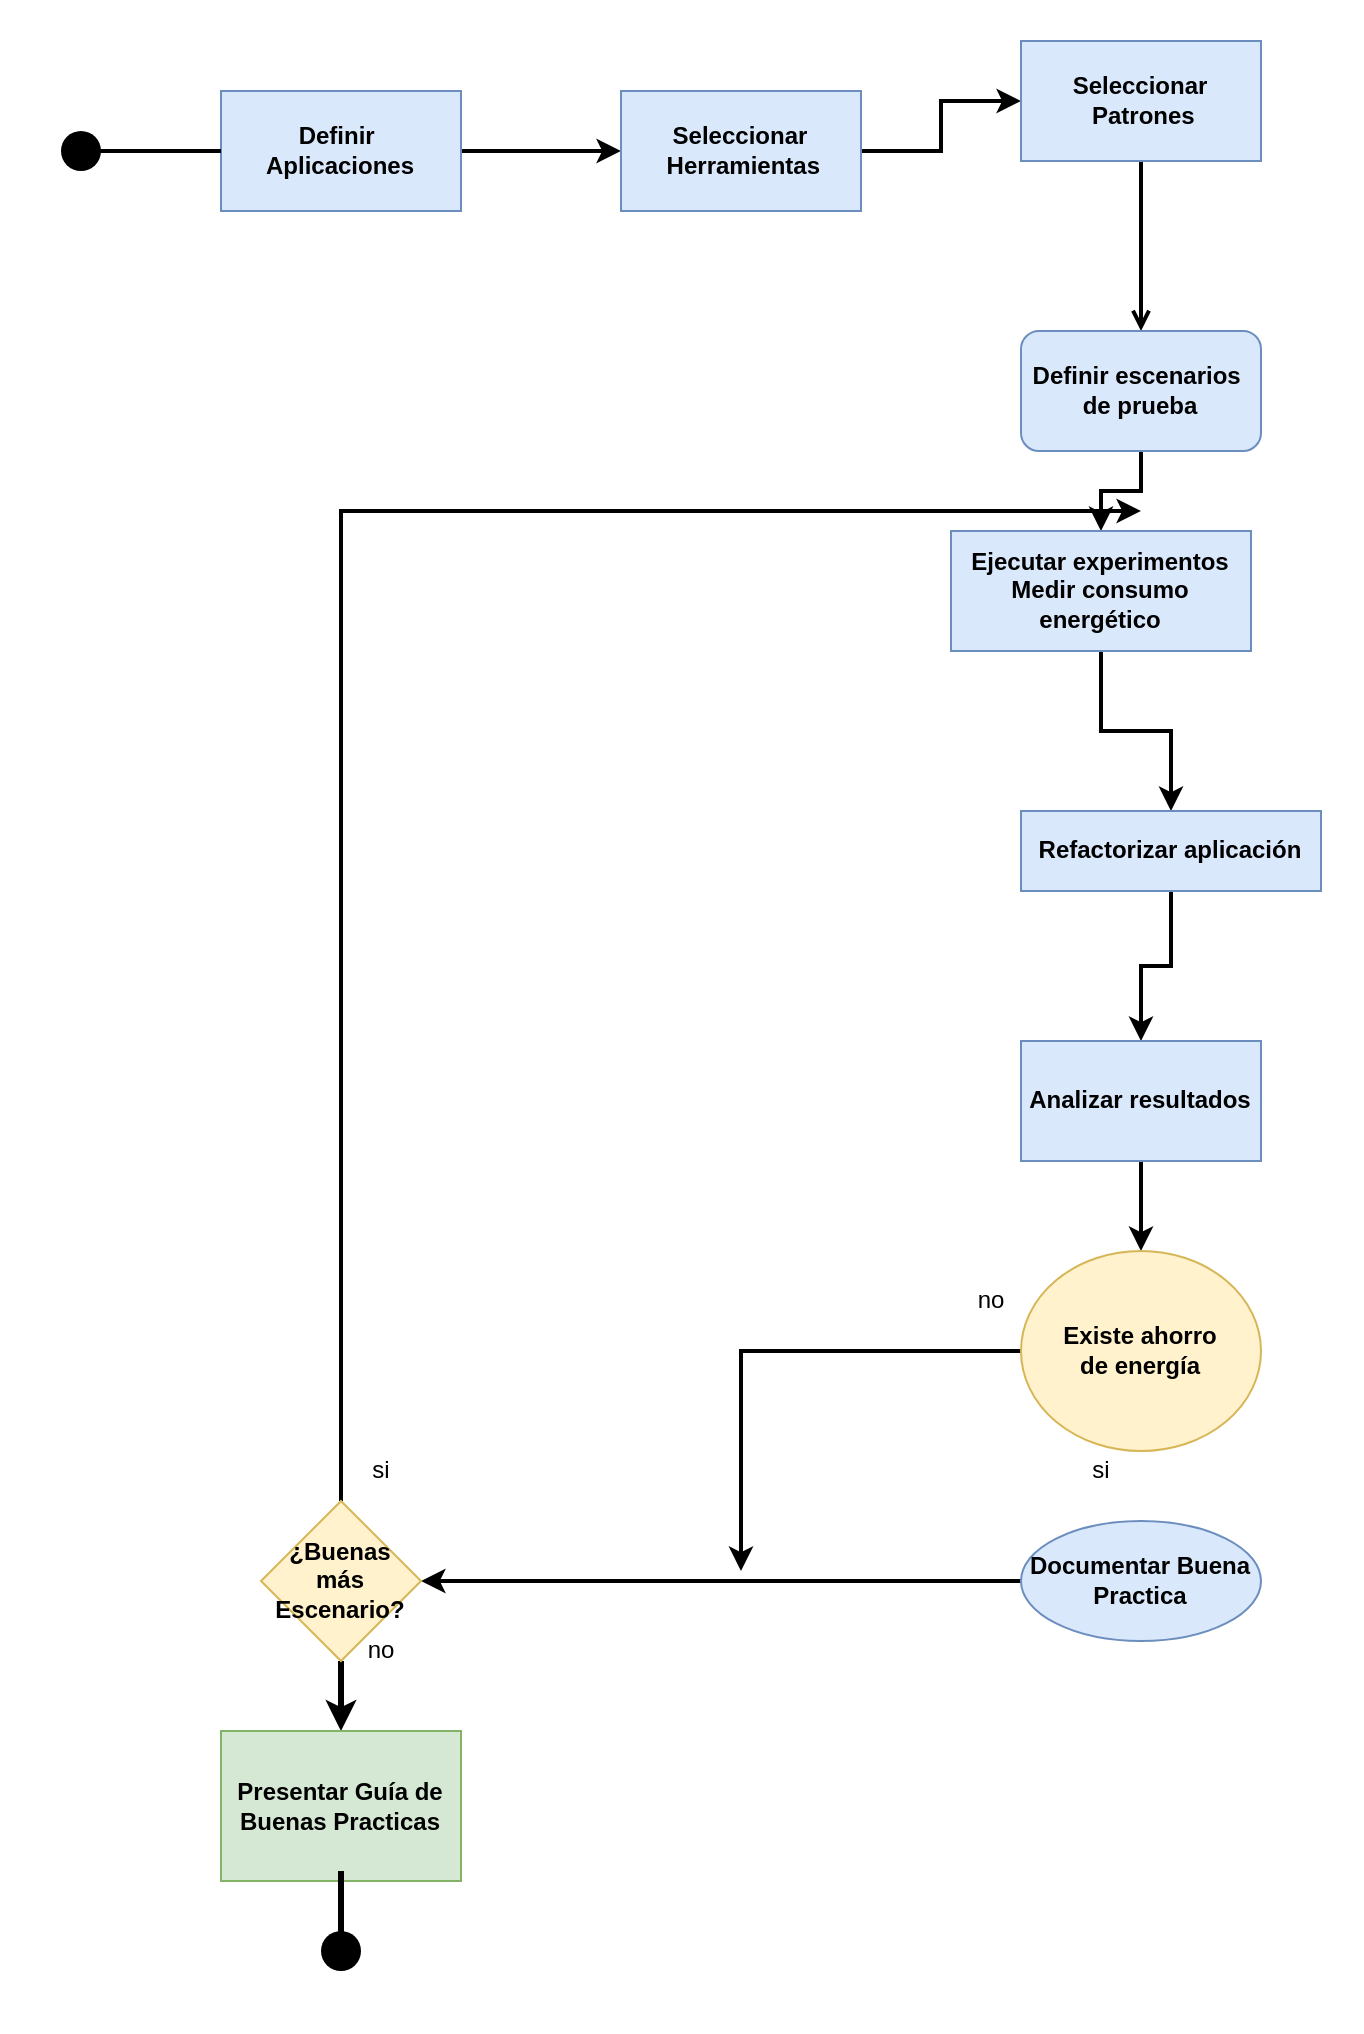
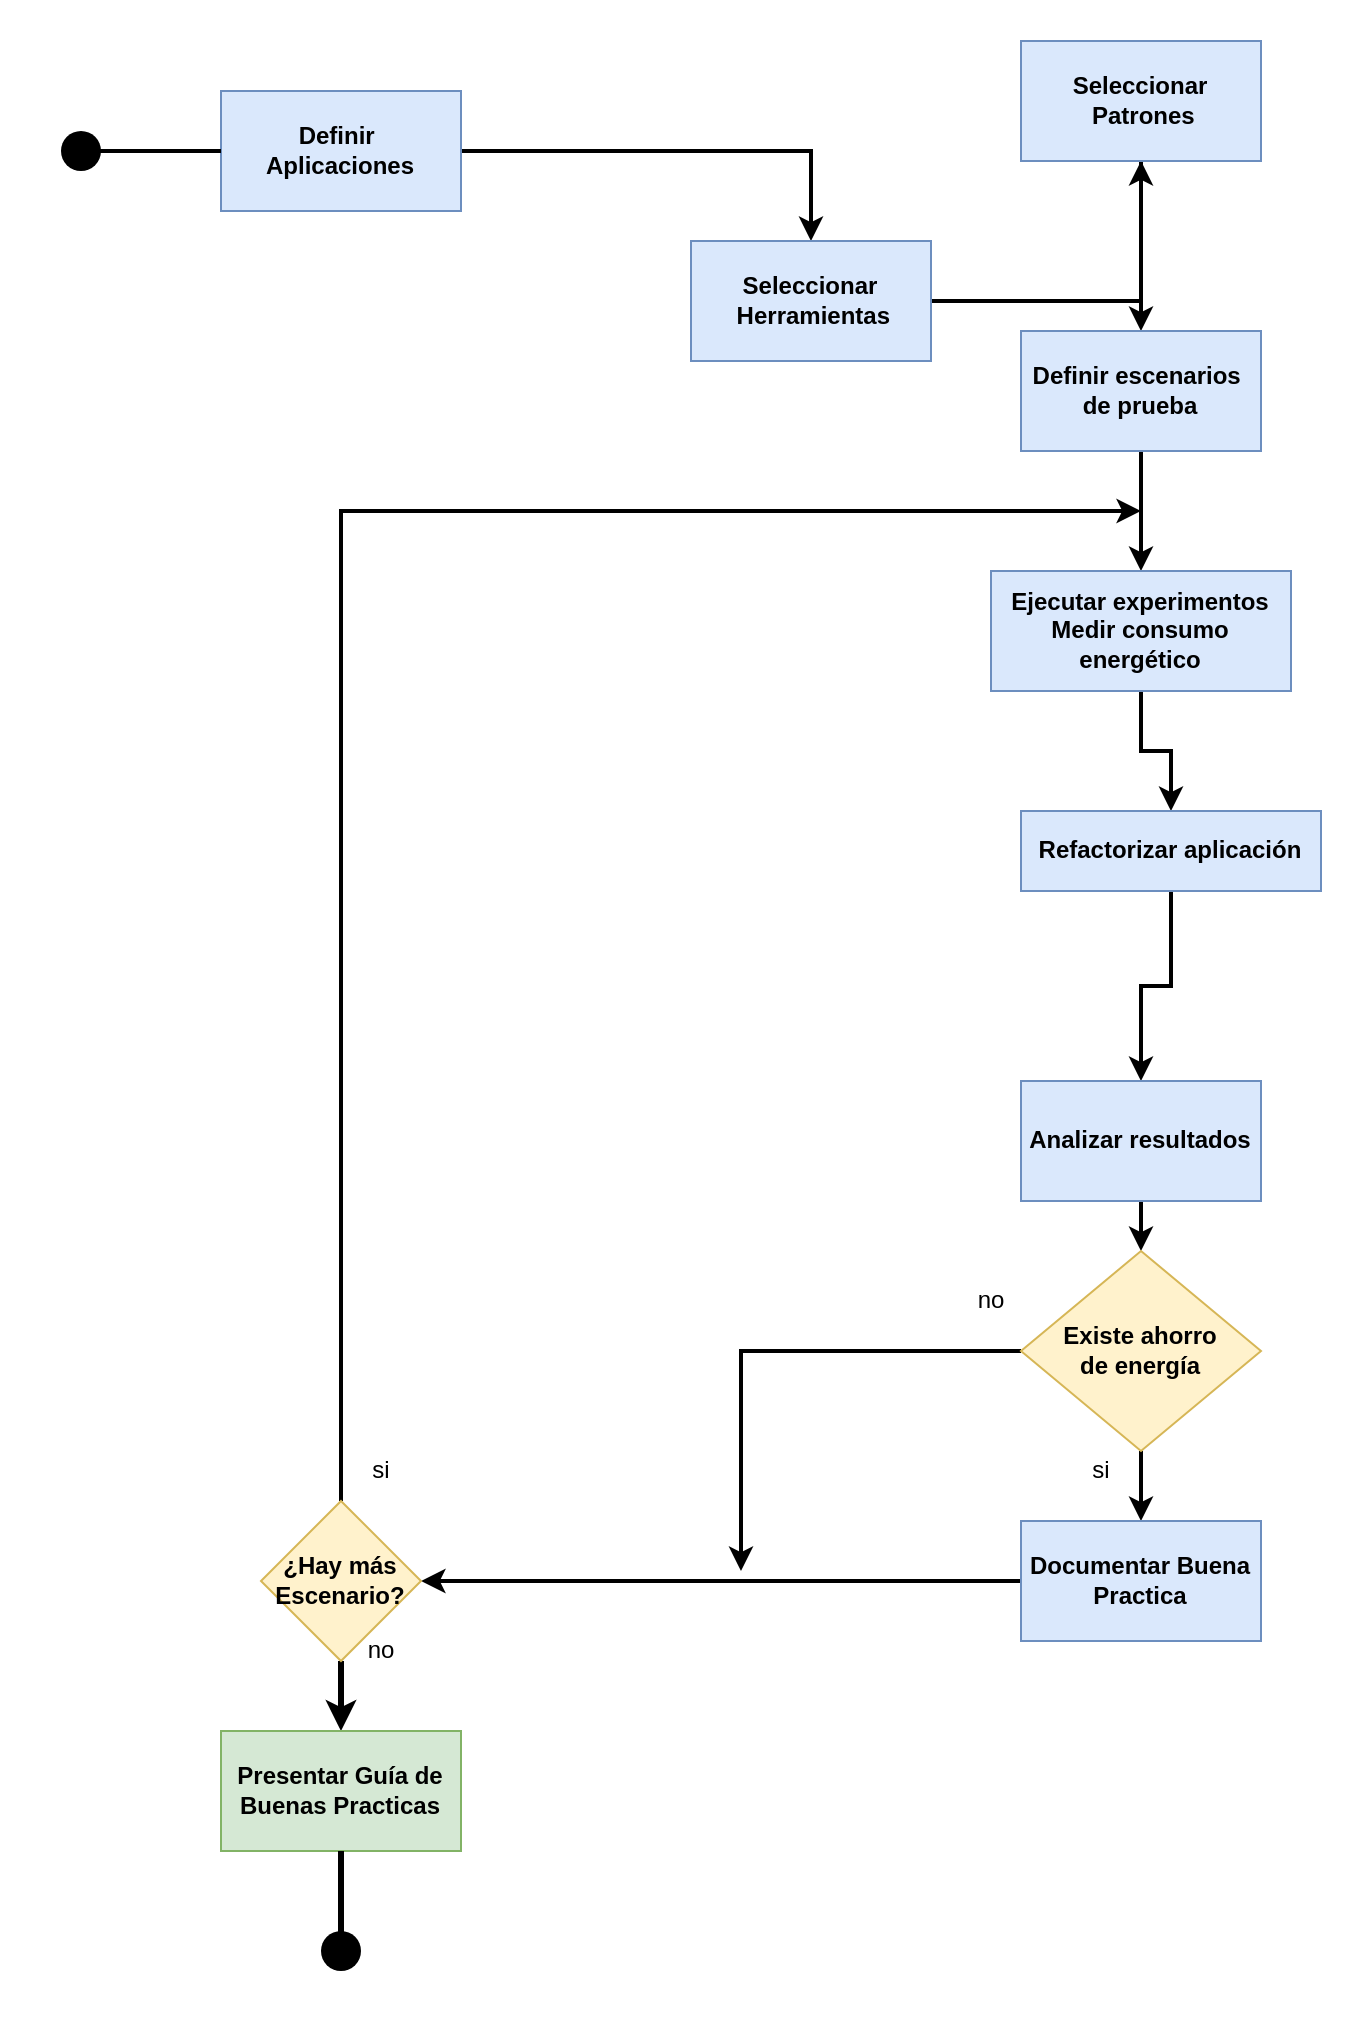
node "Seleccionar Herramientas": moved (741, 151) -> (811, 301)
edge "Seleccionar Patrones" -> "Definir escenarios de prueba": arrowhead open -> classic
node "Definir escenarios de prueba": shape rounded rectangle -> rectangle
node "Ejecutar experimentos Medir consumo energético": moved (1101, 591) -> (1141, 631)
node "Analizar resultados": moved (1141, 1101) -> (1141, 1141)
node "Existe ahorro de energía": shape ellipse -> diamond
edge "Existe ahorro de energía" -> "Documentar Buena Practica": added
node "¿Buenas más Escenario?": label "¿Buenas más Escenario?" -> "¿Hay más Escenario?"
node "Documentar Buena Practica": shape ellipse -> rectangle
node "Presentar Guía de Buenas Practicas": size 240x150 -> 240x120
